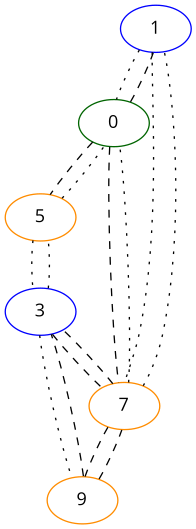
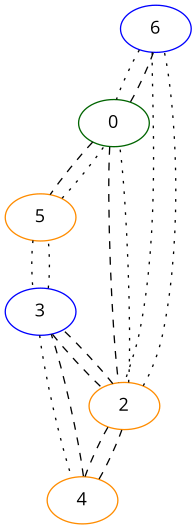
node "1": label "1" -> "6"
node "7": label "7" -> "2"
node "9": label "9" -> "4"
